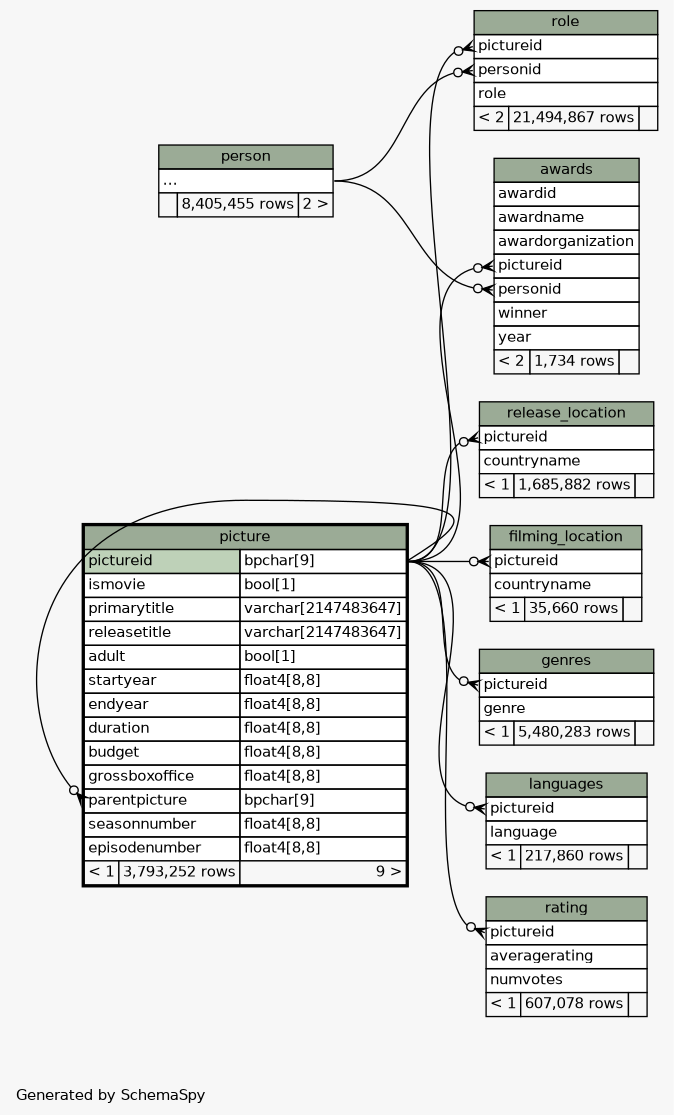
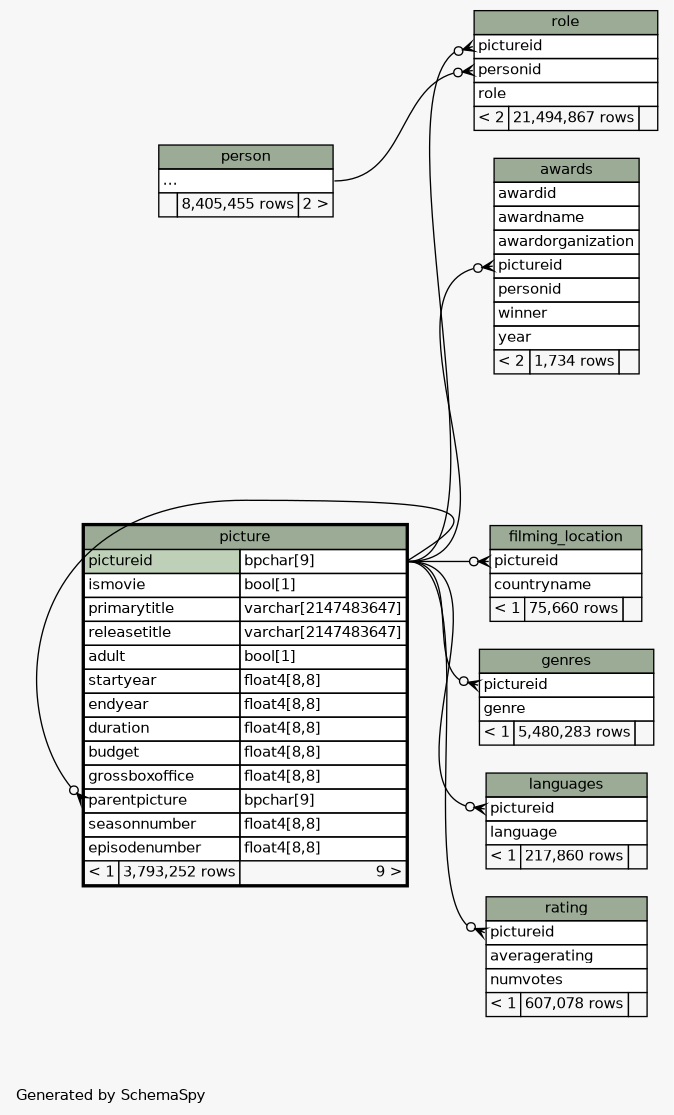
edge "person" -> "awards": removed
node "release_location": removed
node "filming_location": text "35,660 rows" -> "75,660 rows"
